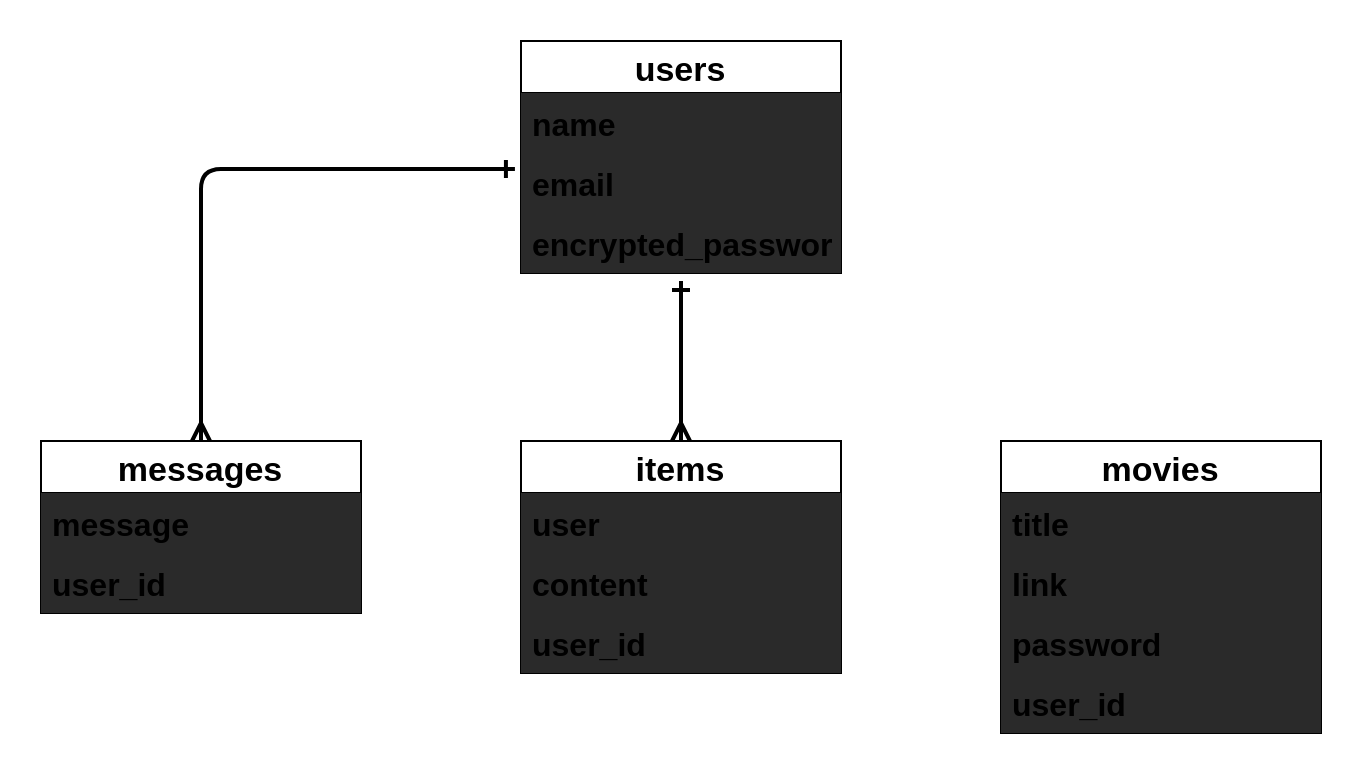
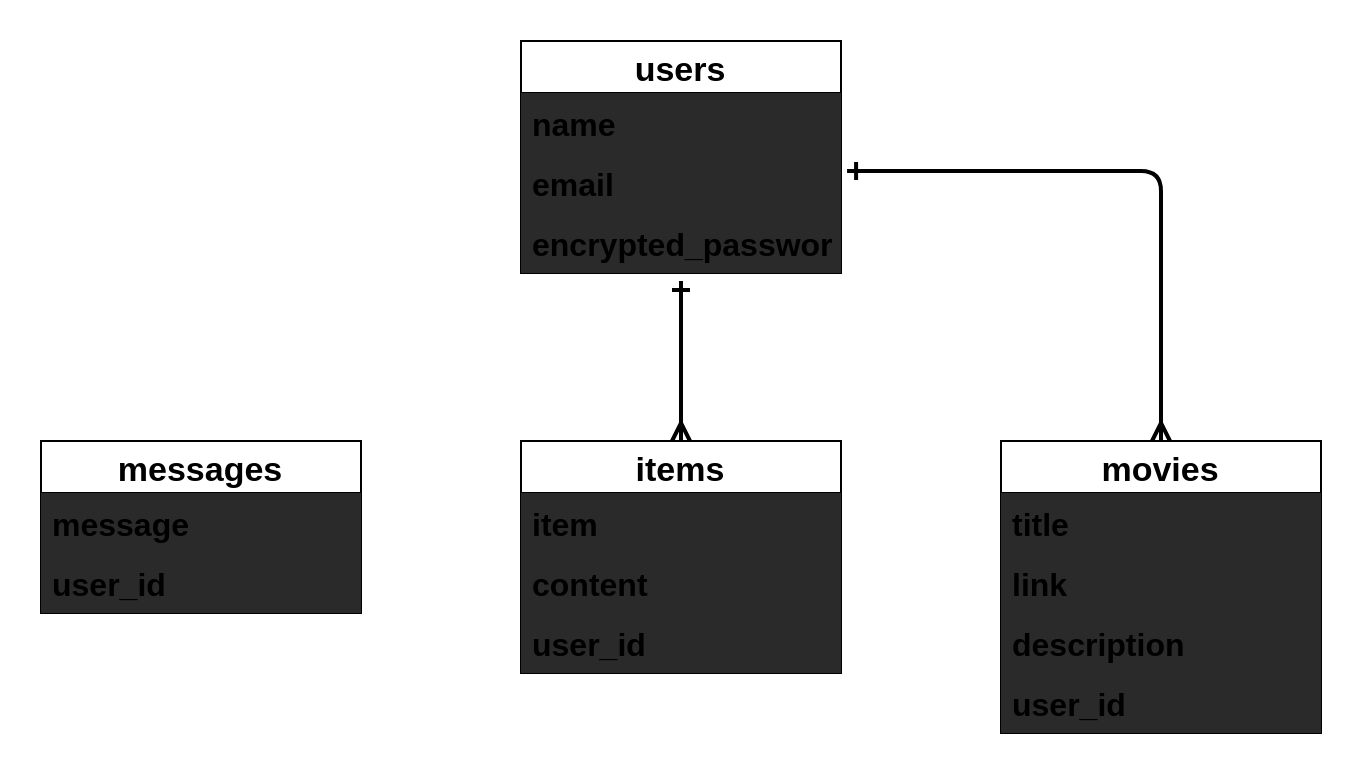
edge "email" -- "messages": removed
edge "email" -- "movies": added
node "user": label "user" -> "item"
node "password": label "password" -> "description"
